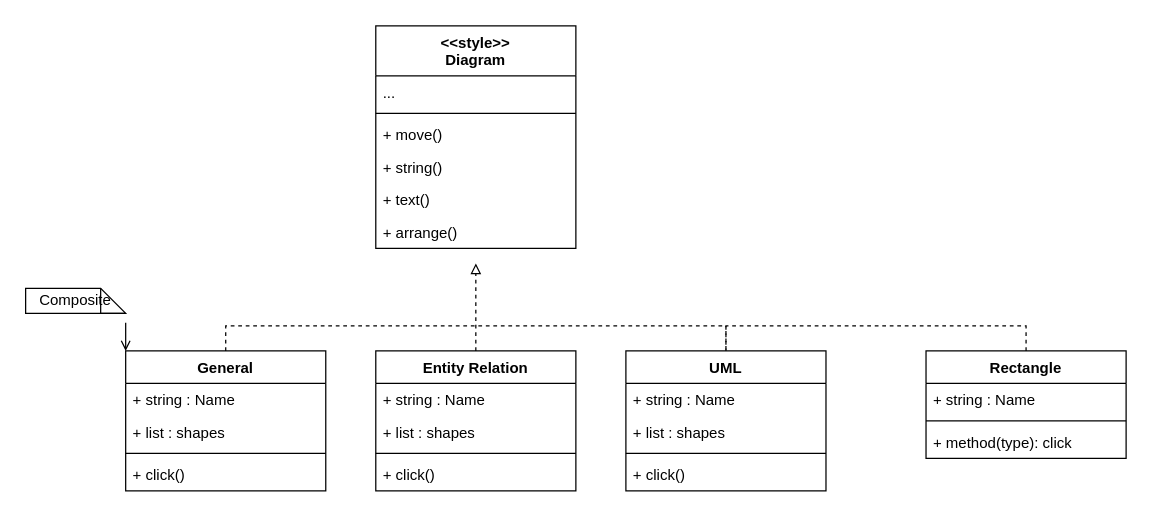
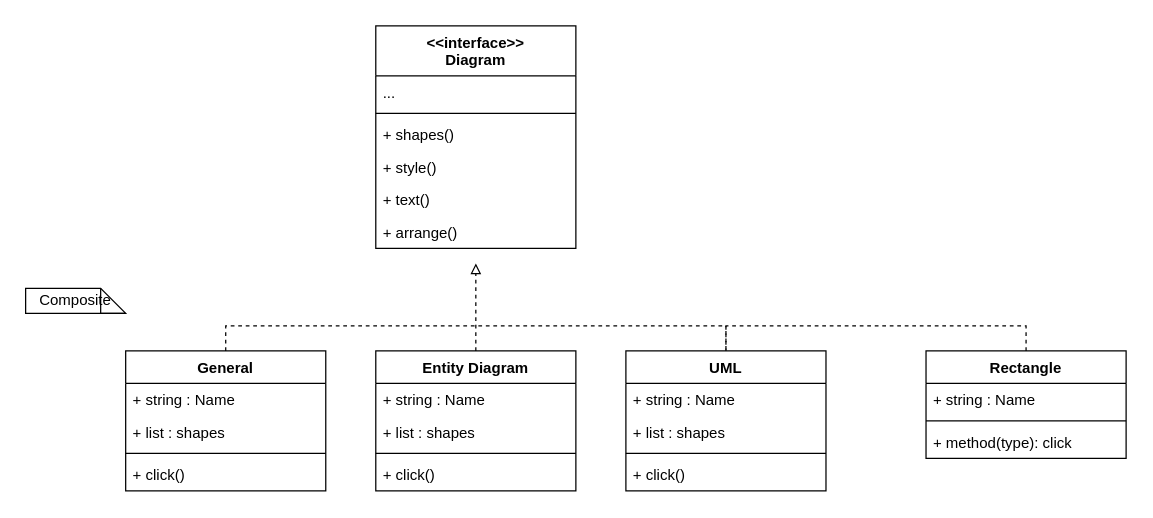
node "<<style>> Diagram": label "<<style>> Diagram" -> "<<interface>> Diagram"
node "+ move()": label "+ move()" -> "+ shapes()"
node "+ string()": label "+ string()" -> "+ style()"
edge "Composite" -> "General": removed
node "Entity Relation": label "Entity Relation" -> "Entity Diagram"
